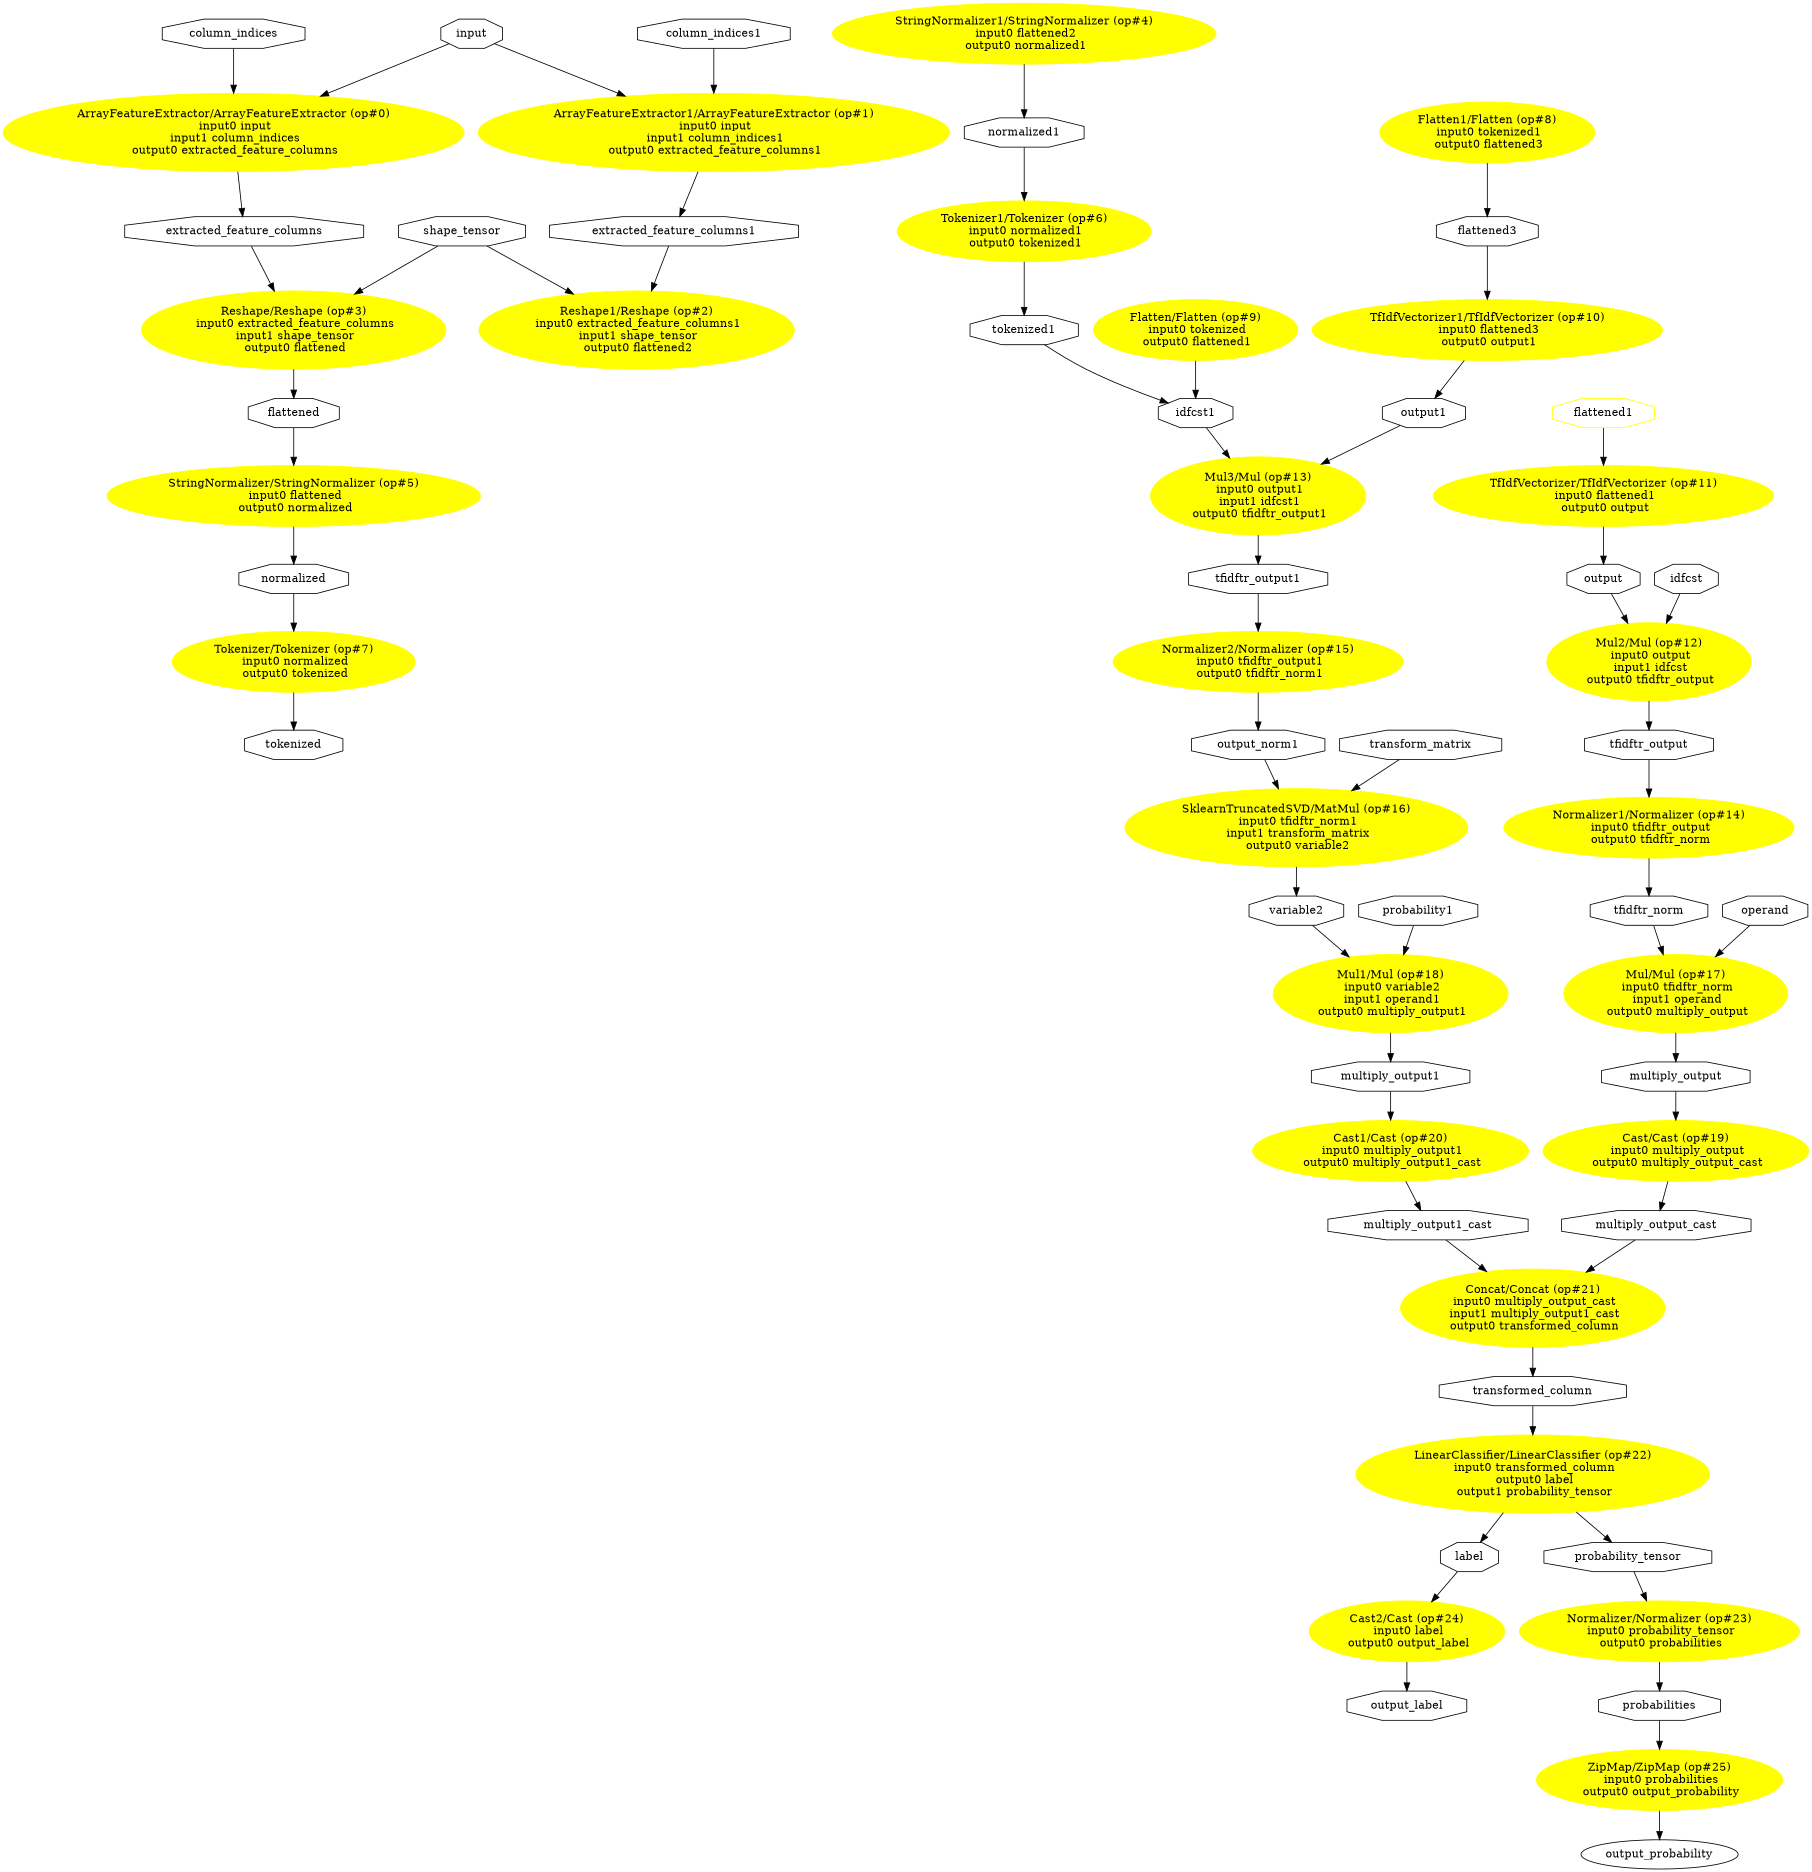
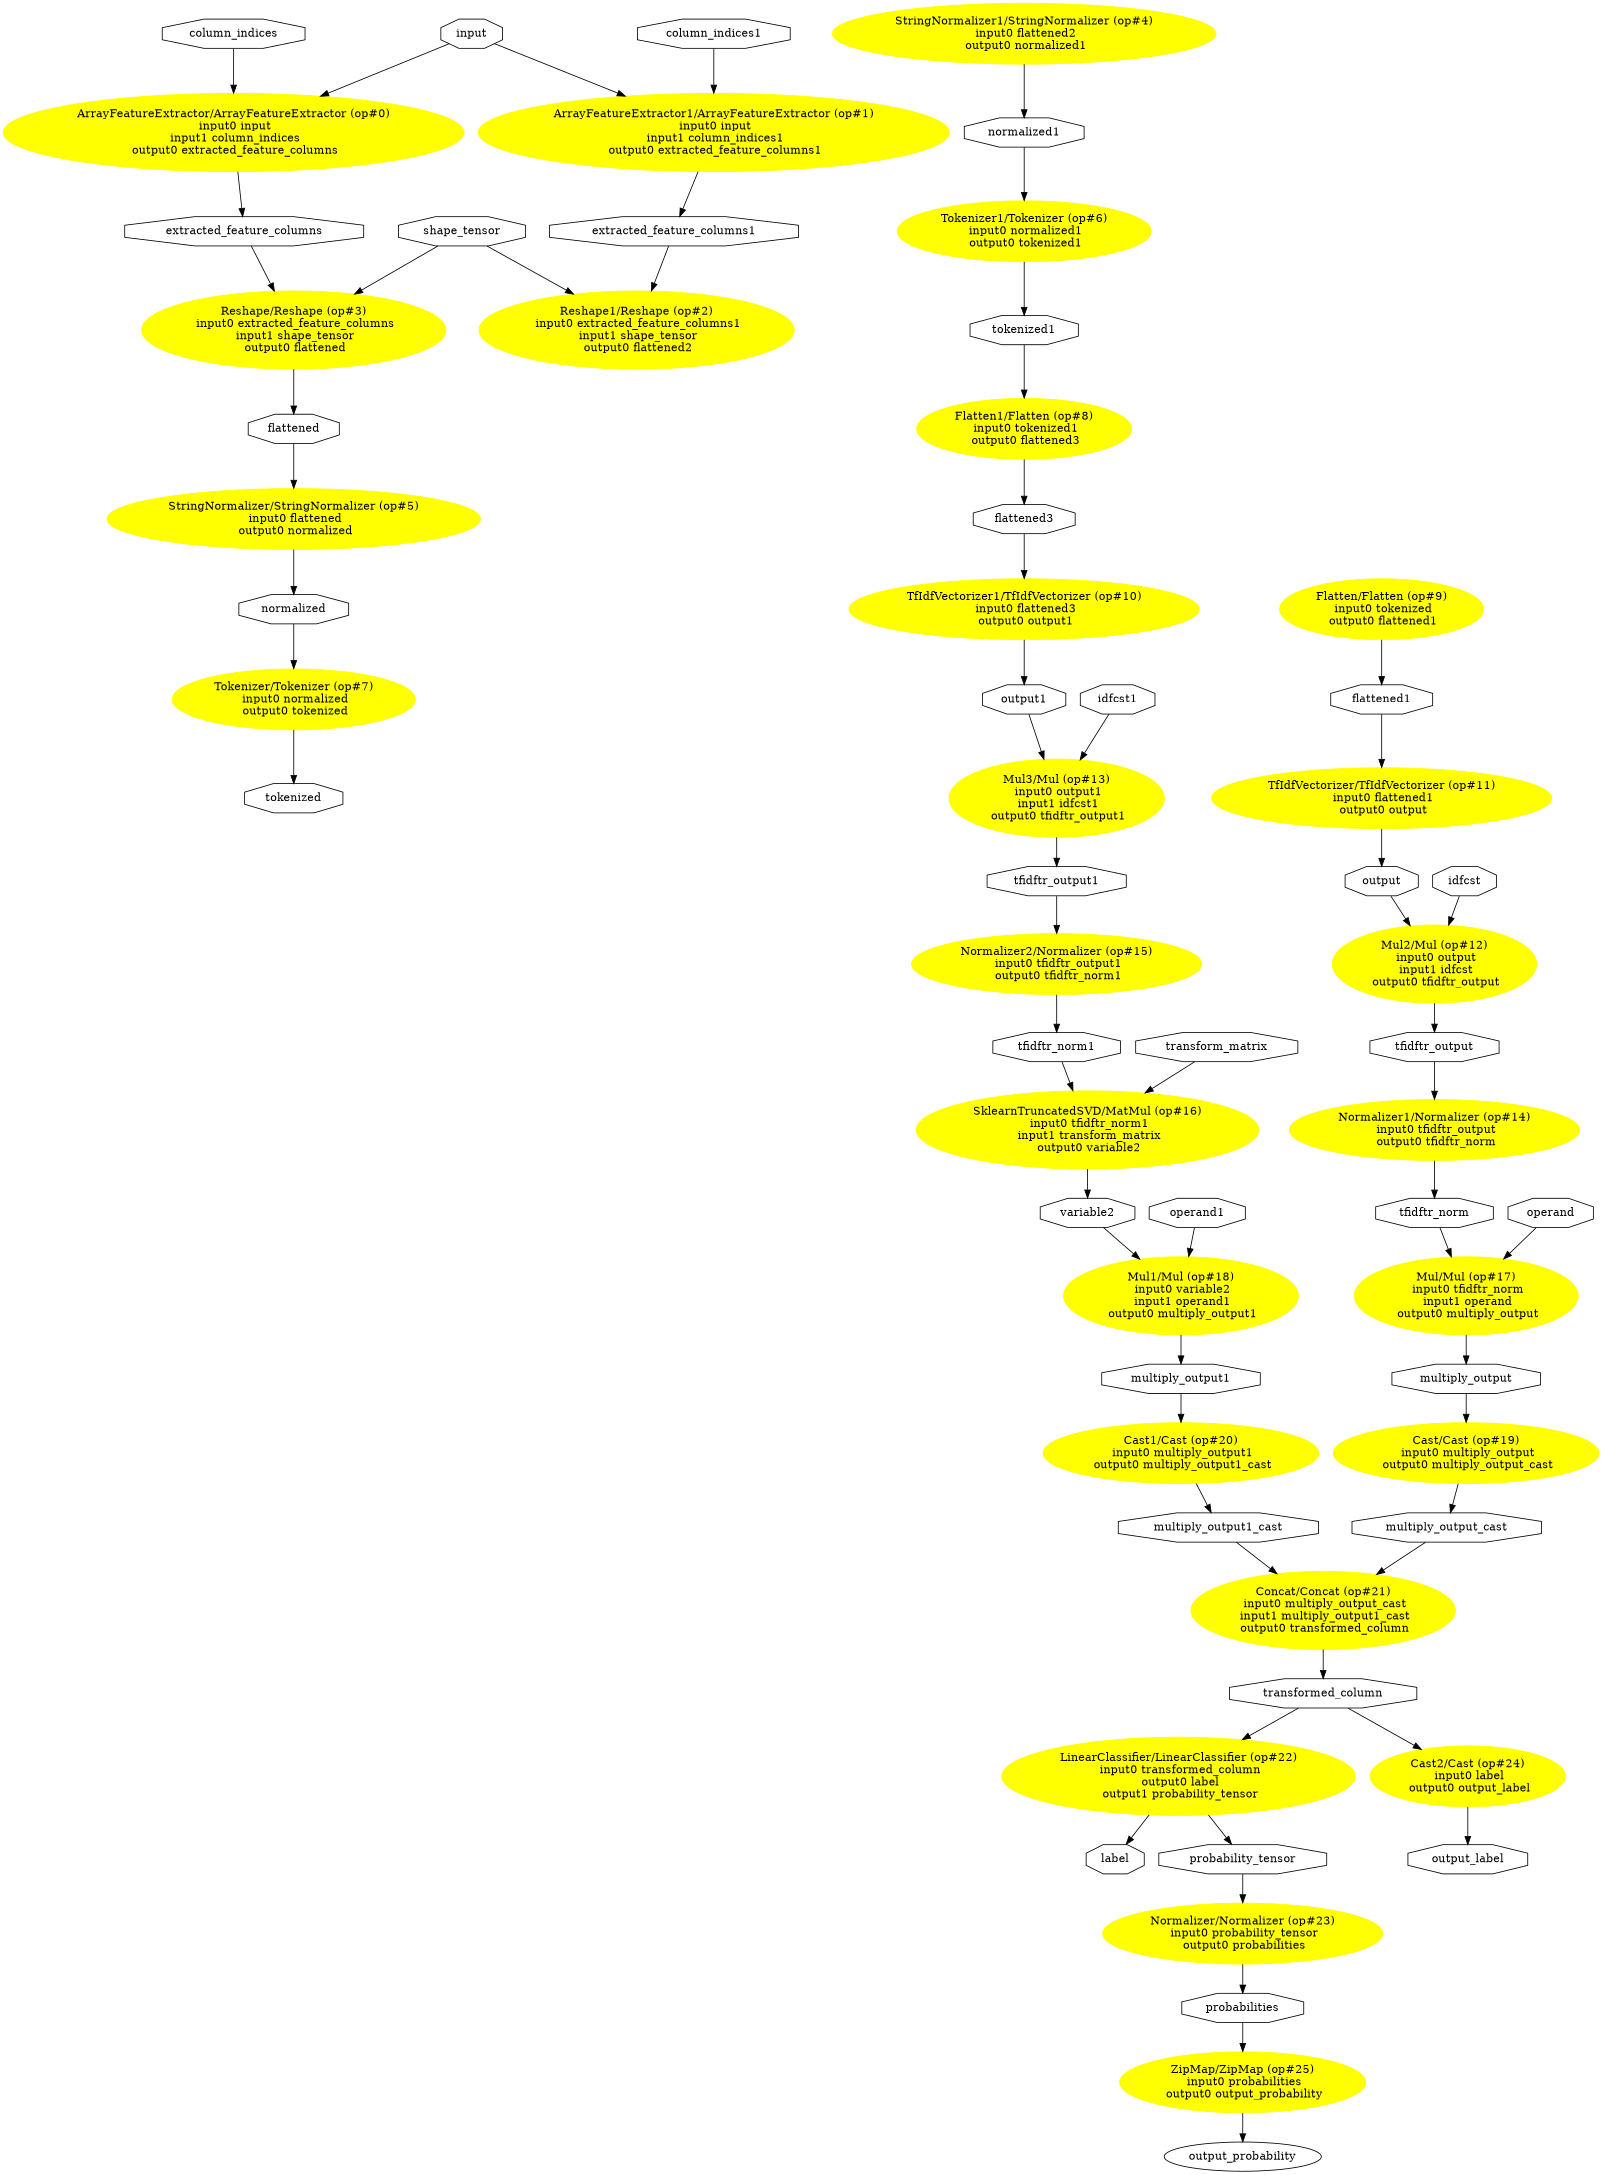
edge "Flatten/Flatten (op#9) input0 tokenized output0 flattened1" -> "idfcst1": now "Flatten/Flatten (op#9) input0 tokenized output0 flattened1" -> "flattened1"
edge "tokenized1" -> "idfcst1": now "tokenized1" -> "Flatten1/Flatten (op#8) input0 tokenized1 output0 flattened3"
node "flattened1": color yellow -> black
node "output_norm1": label "output_norm1" -> "tfidftr_norm1"
node "probability1": label "probability1" -> "operand1"
edge "label" -> "Cast2/Cast (op#24) input0 label output0 output_label": now "transformed_column" -> "Cast2/Cast (op#24) input0 label output0 output_label"
